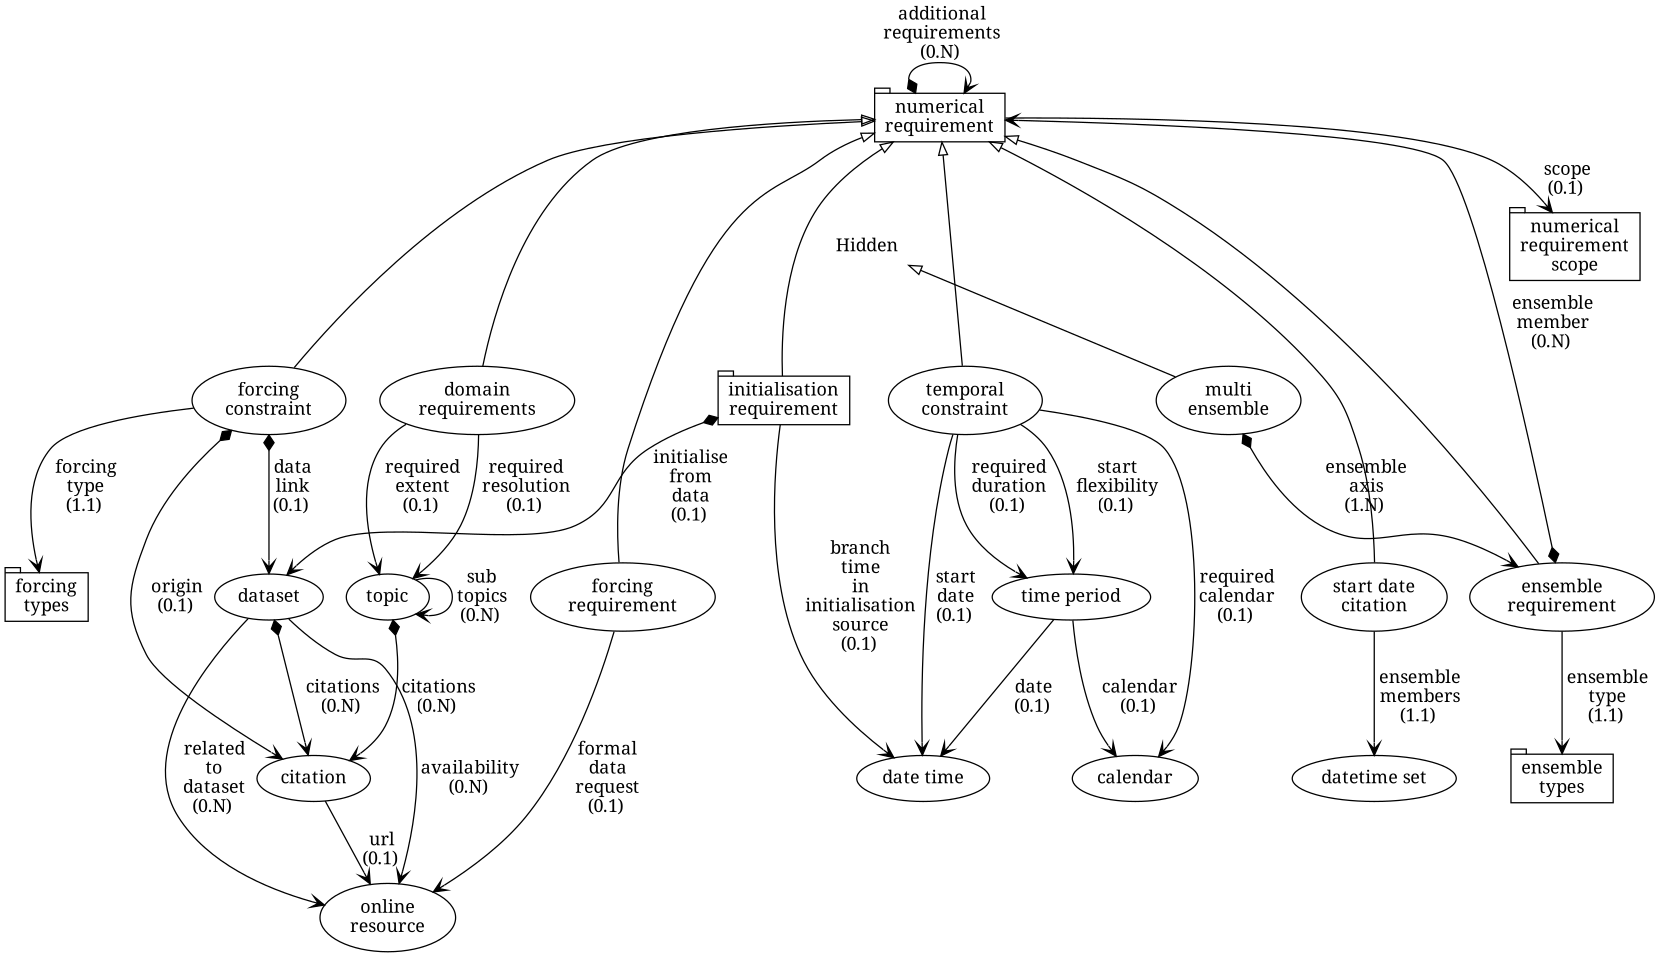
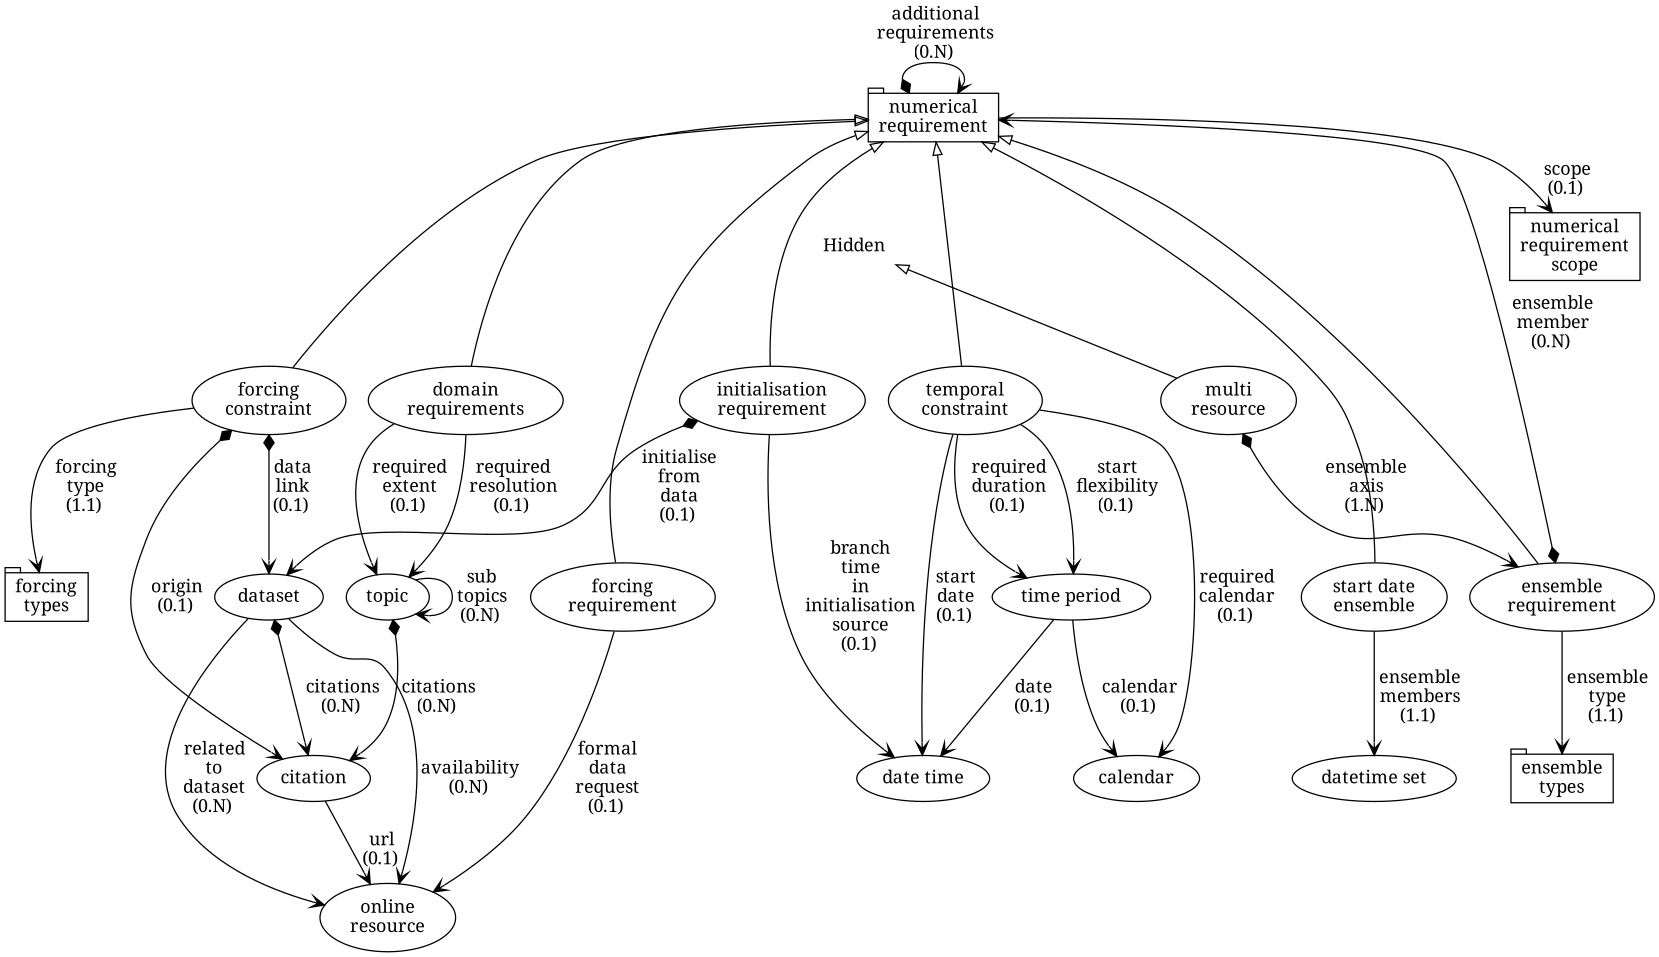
node "initialisation requirement": shape tab -> ellipse
node "multi ensemble": label "multi ensemble" -> "multi resource"
node "start date citation": label "start date citation" -> "start date ensemble"
